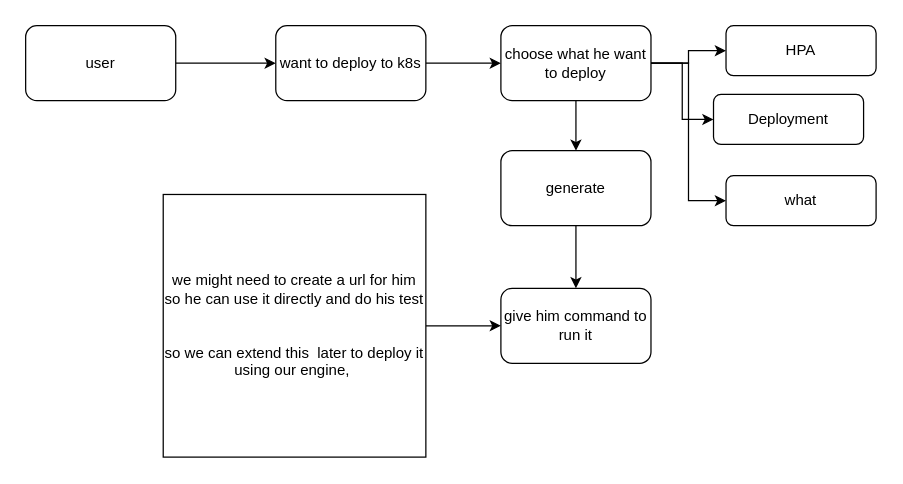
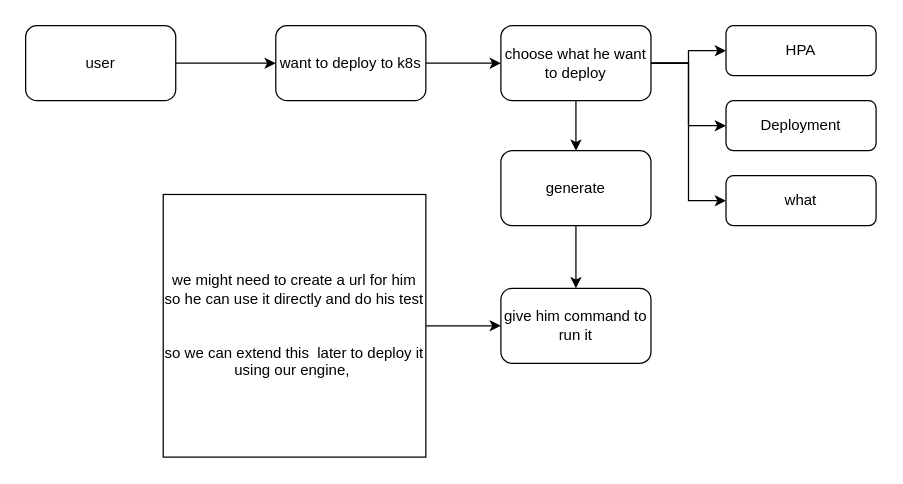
node "Deployment": moved (788, 119) -> (801, 126)
